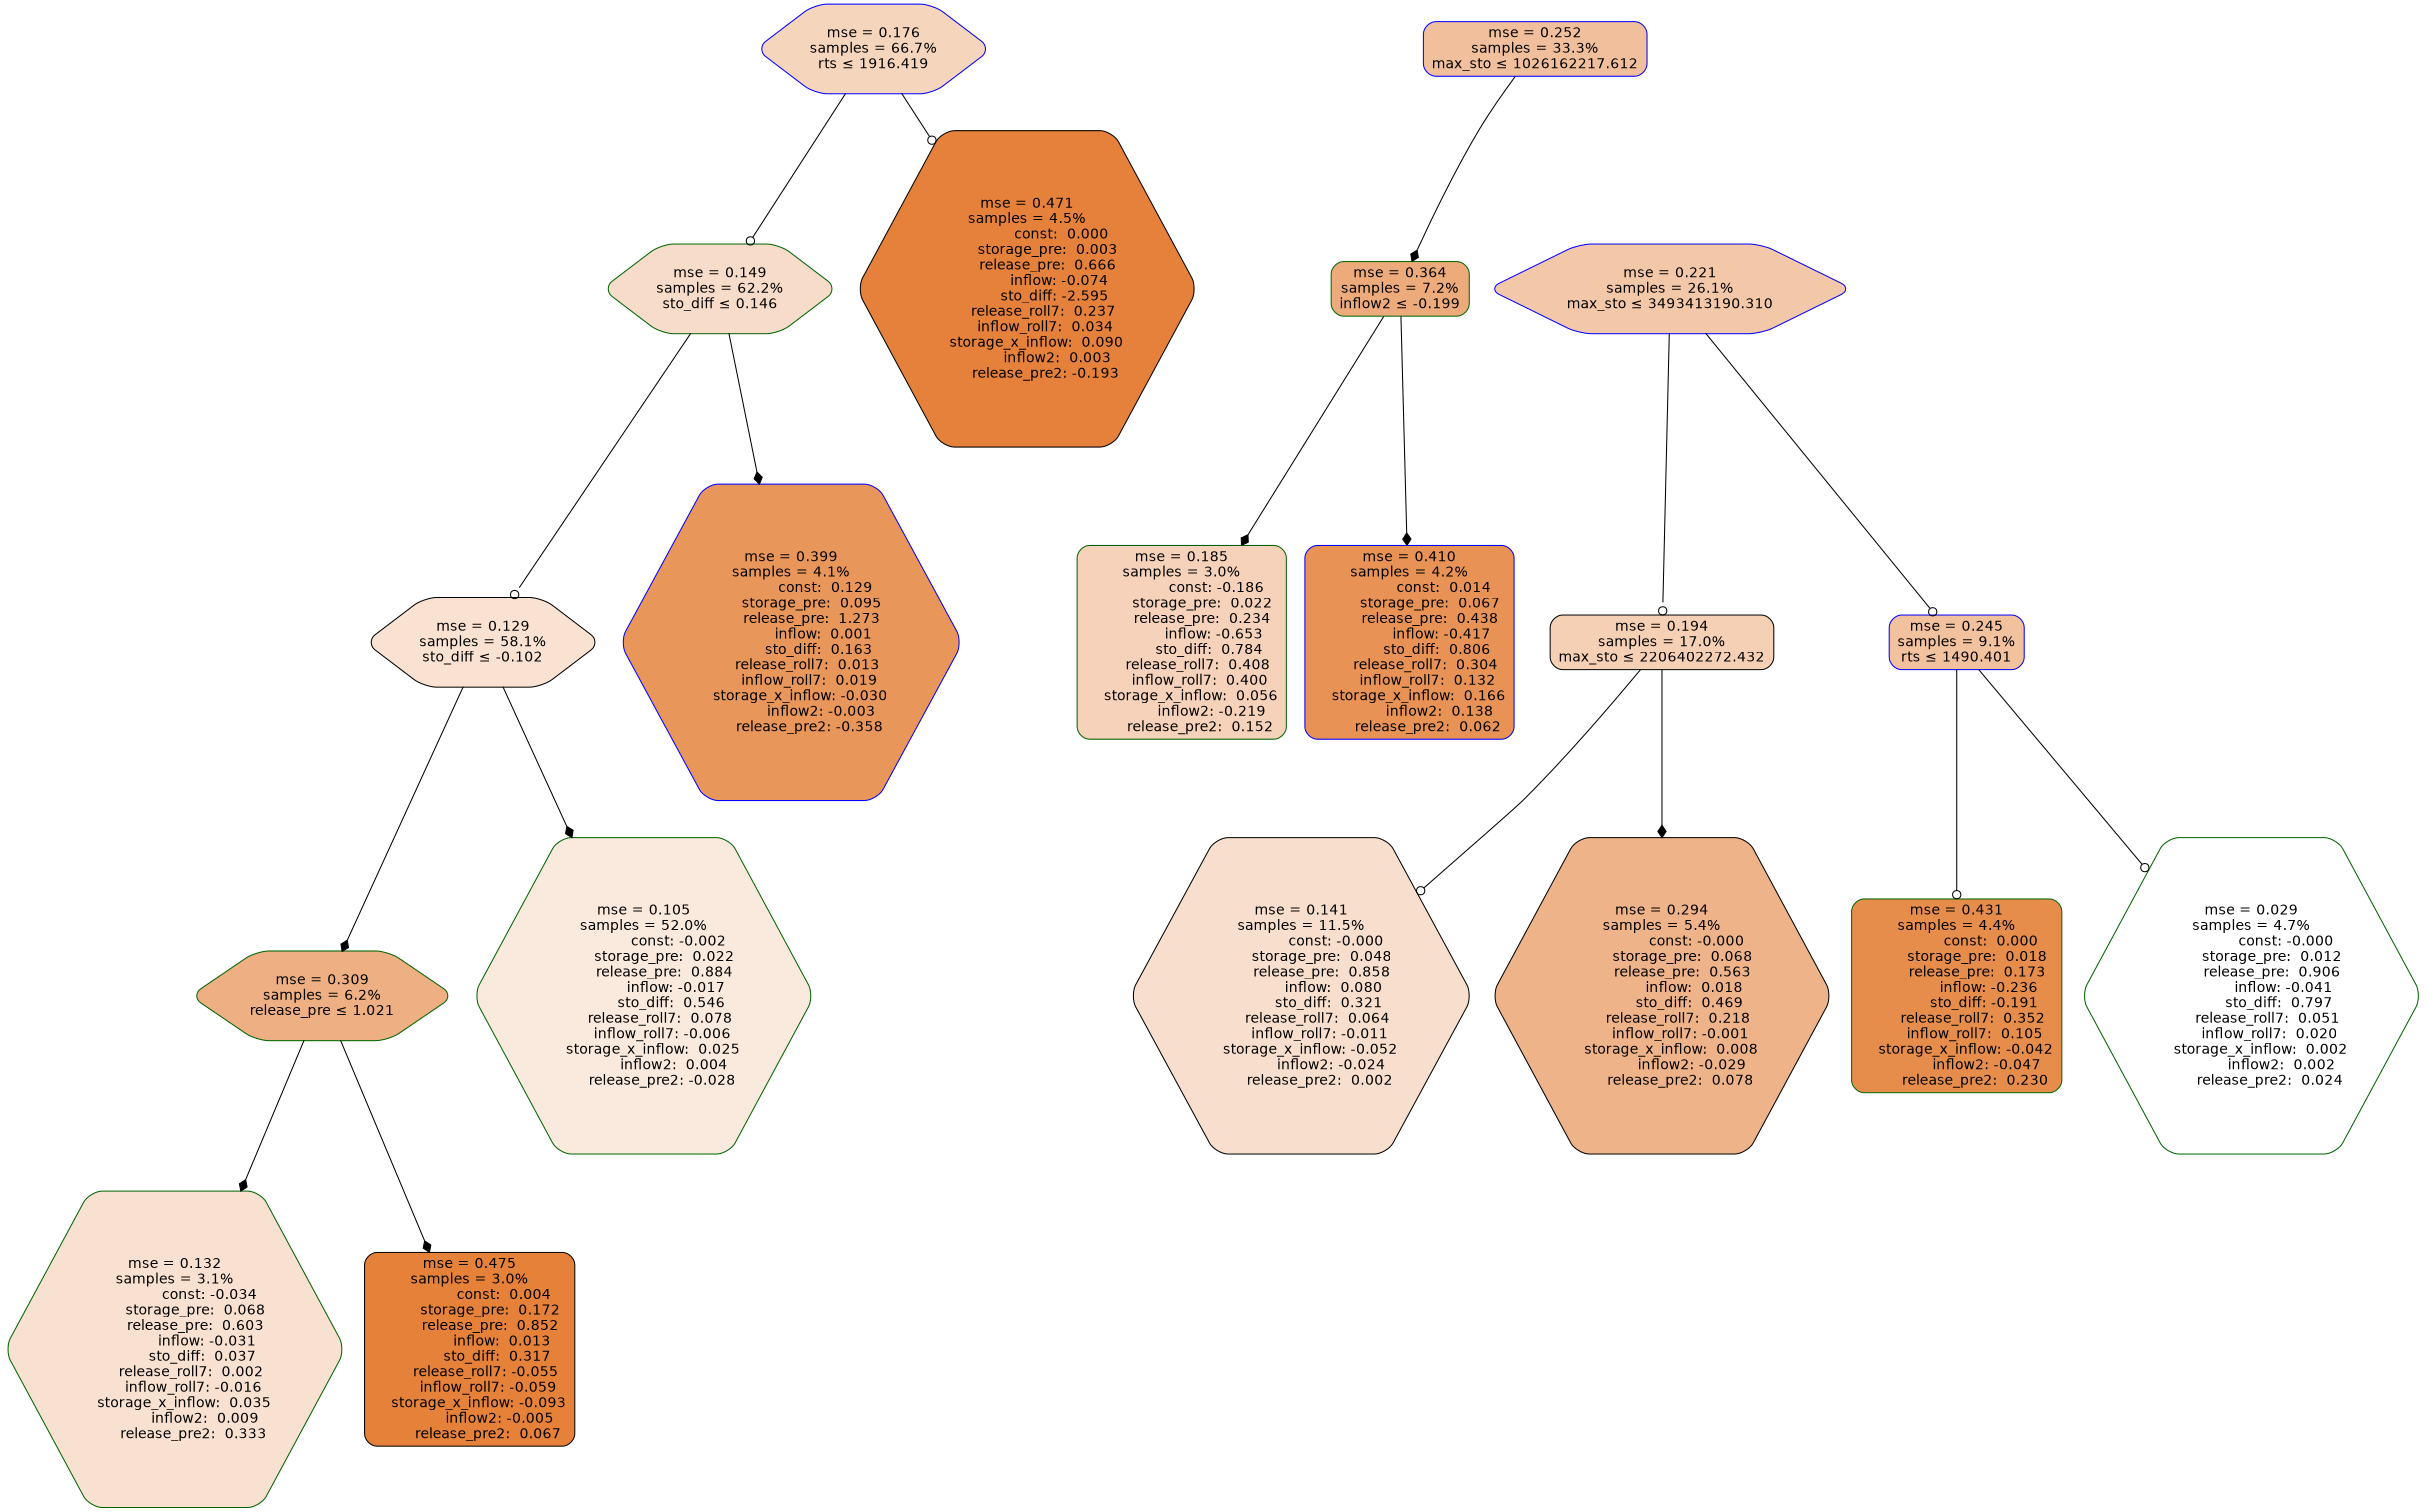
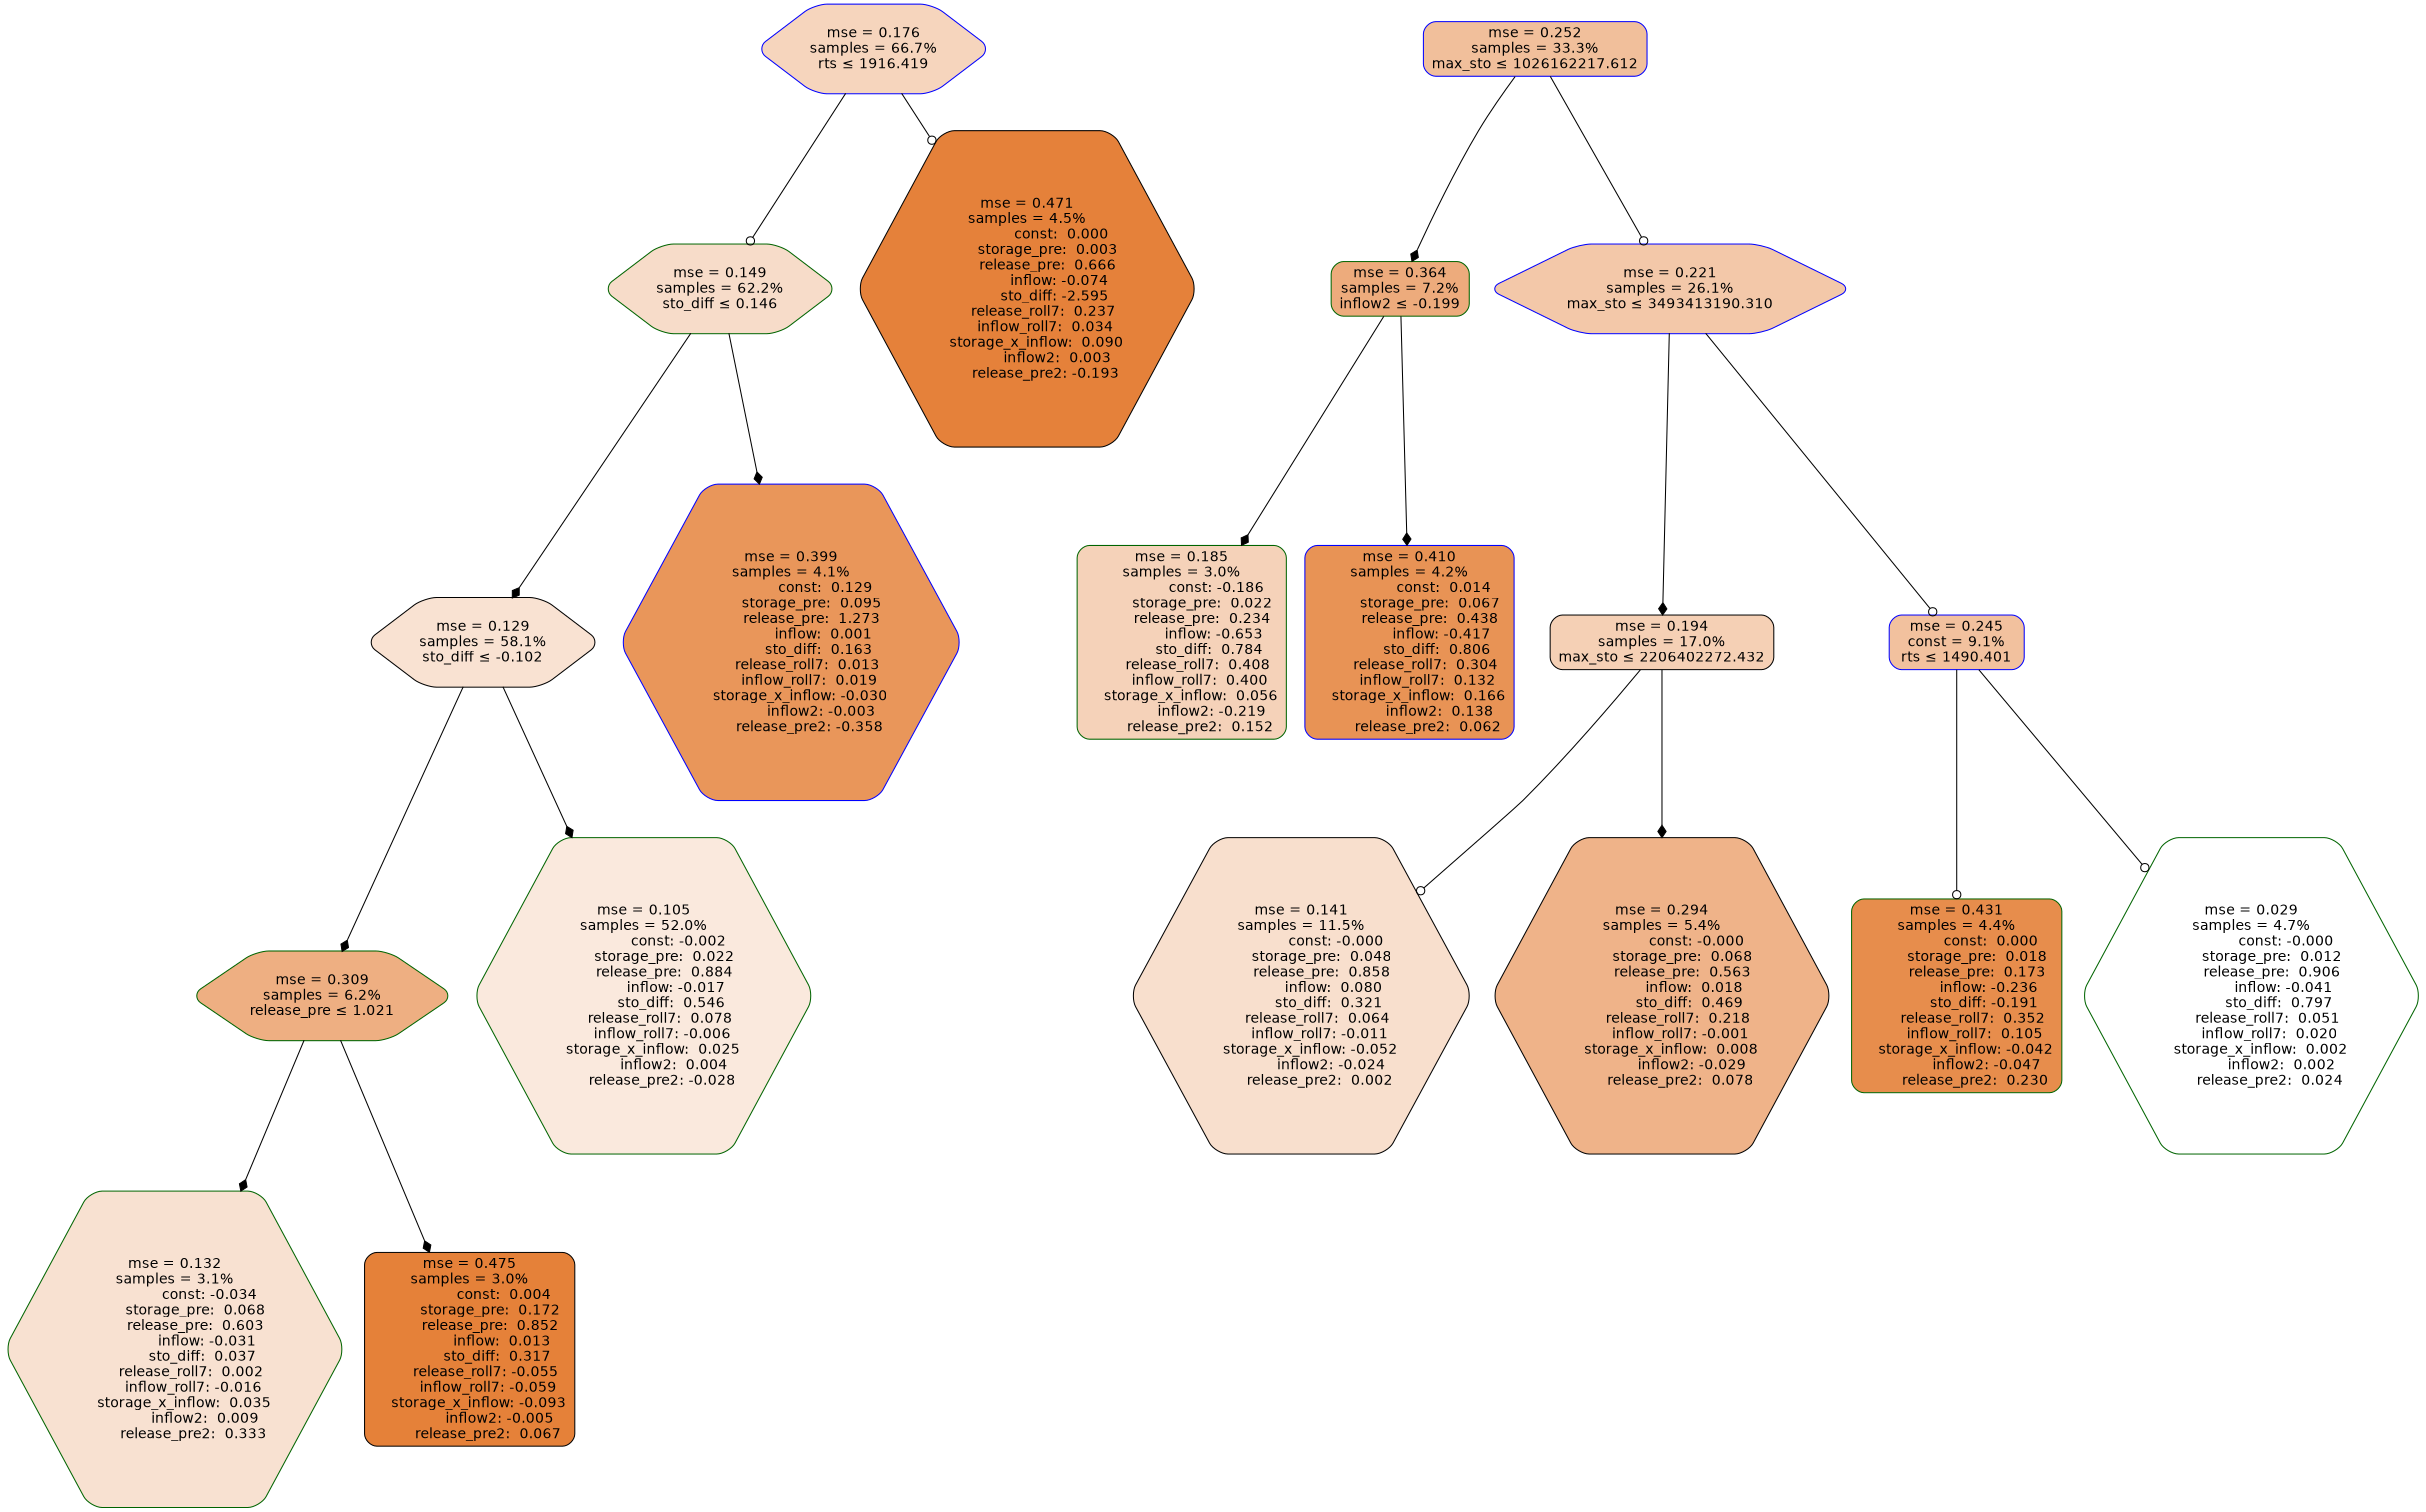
edge "mse = 0.252 samples = 33.3% max_sto ≤ 1026162217.612" -> "mse = 0.221 samples = 26.1% max_sto ≤ 3493413190.310": added
edge "mse = 0.149 samples = 62.2% sto_diff ≤ 0.146" -> "mse = 0.129 samples = 58.1% sto_diff ≤ -0.102": arrowhead odot -> diamond
edge "mse = 0.221 samples = 26.1% max_sto ≤ 3493413190.310" -> "mse = 0.194 samples = 17.0% max_sto ≤ 2206402272.432": arrowhead odot -> diamond
node "mse = 0.245 samples = 9.1% rts ≤ 1490.401": label "mse = 0.245 samples = 9.1% rts ≤ 1490.401" -> "mse = 0.245 const = 9.1% rts ≤ 1490.401"
